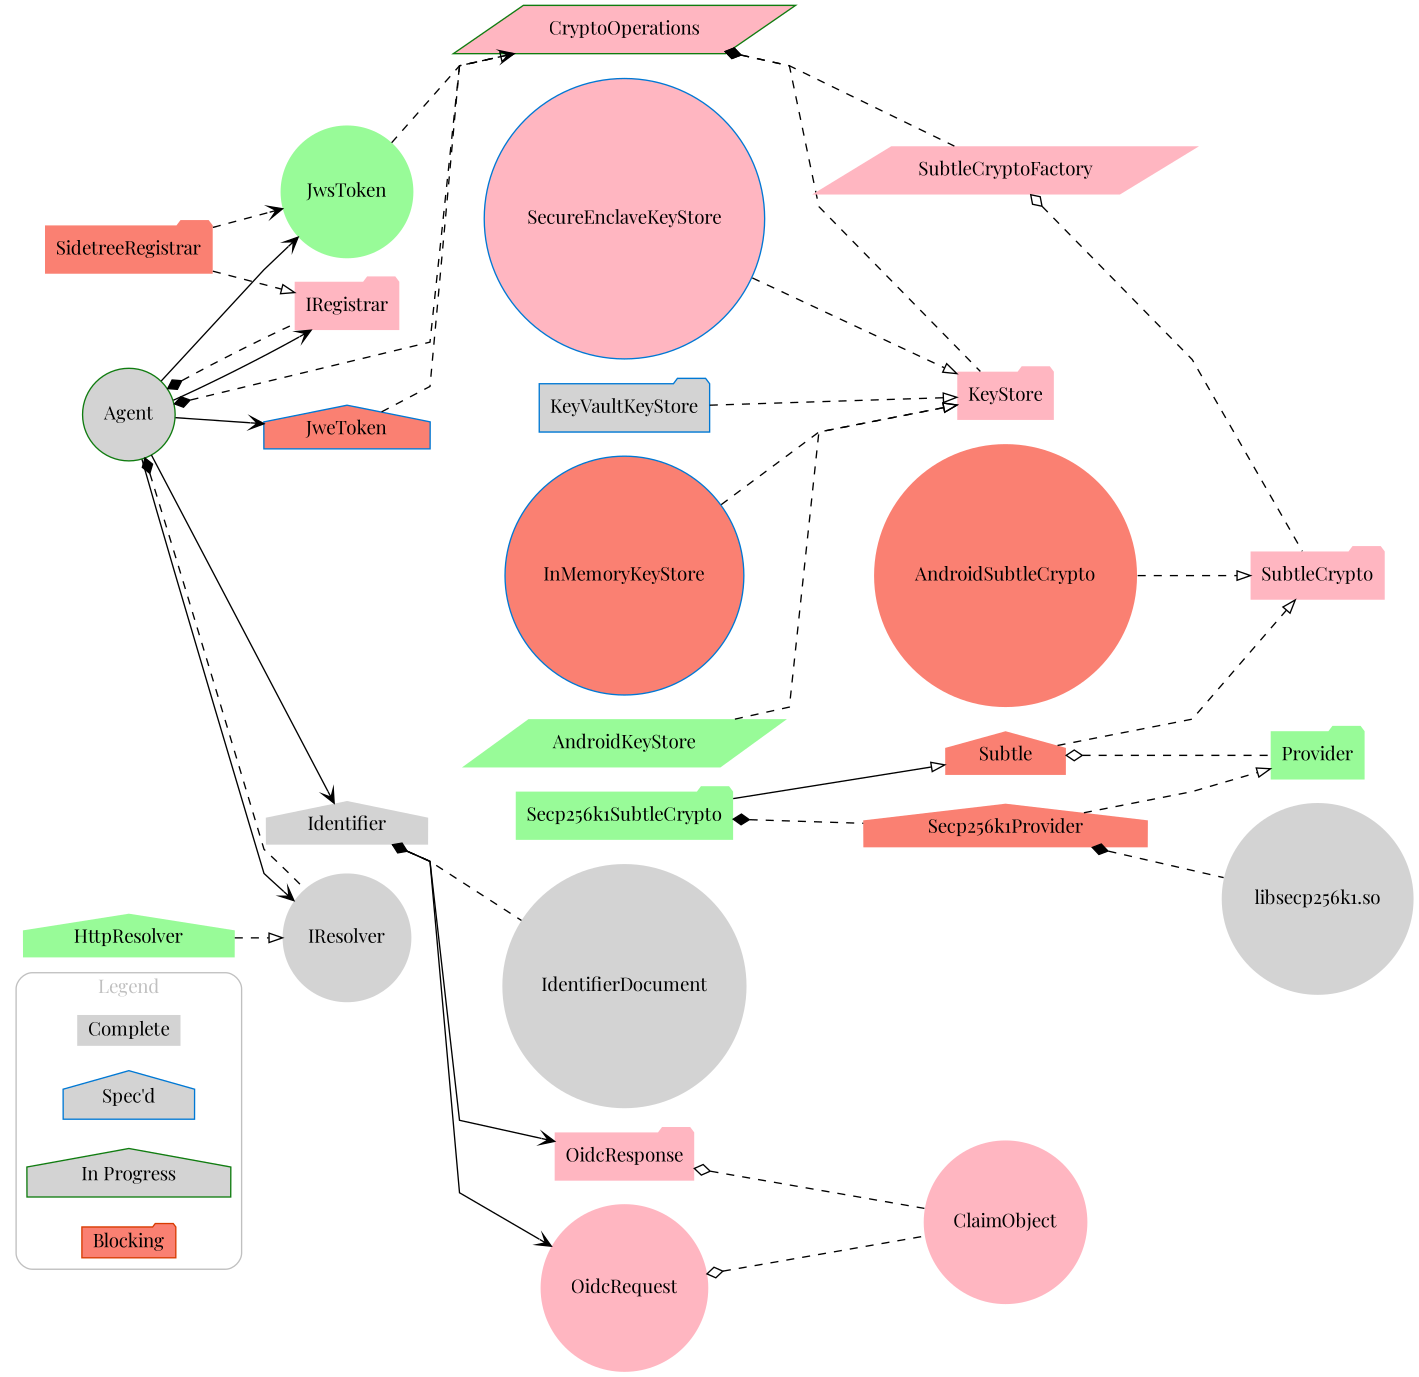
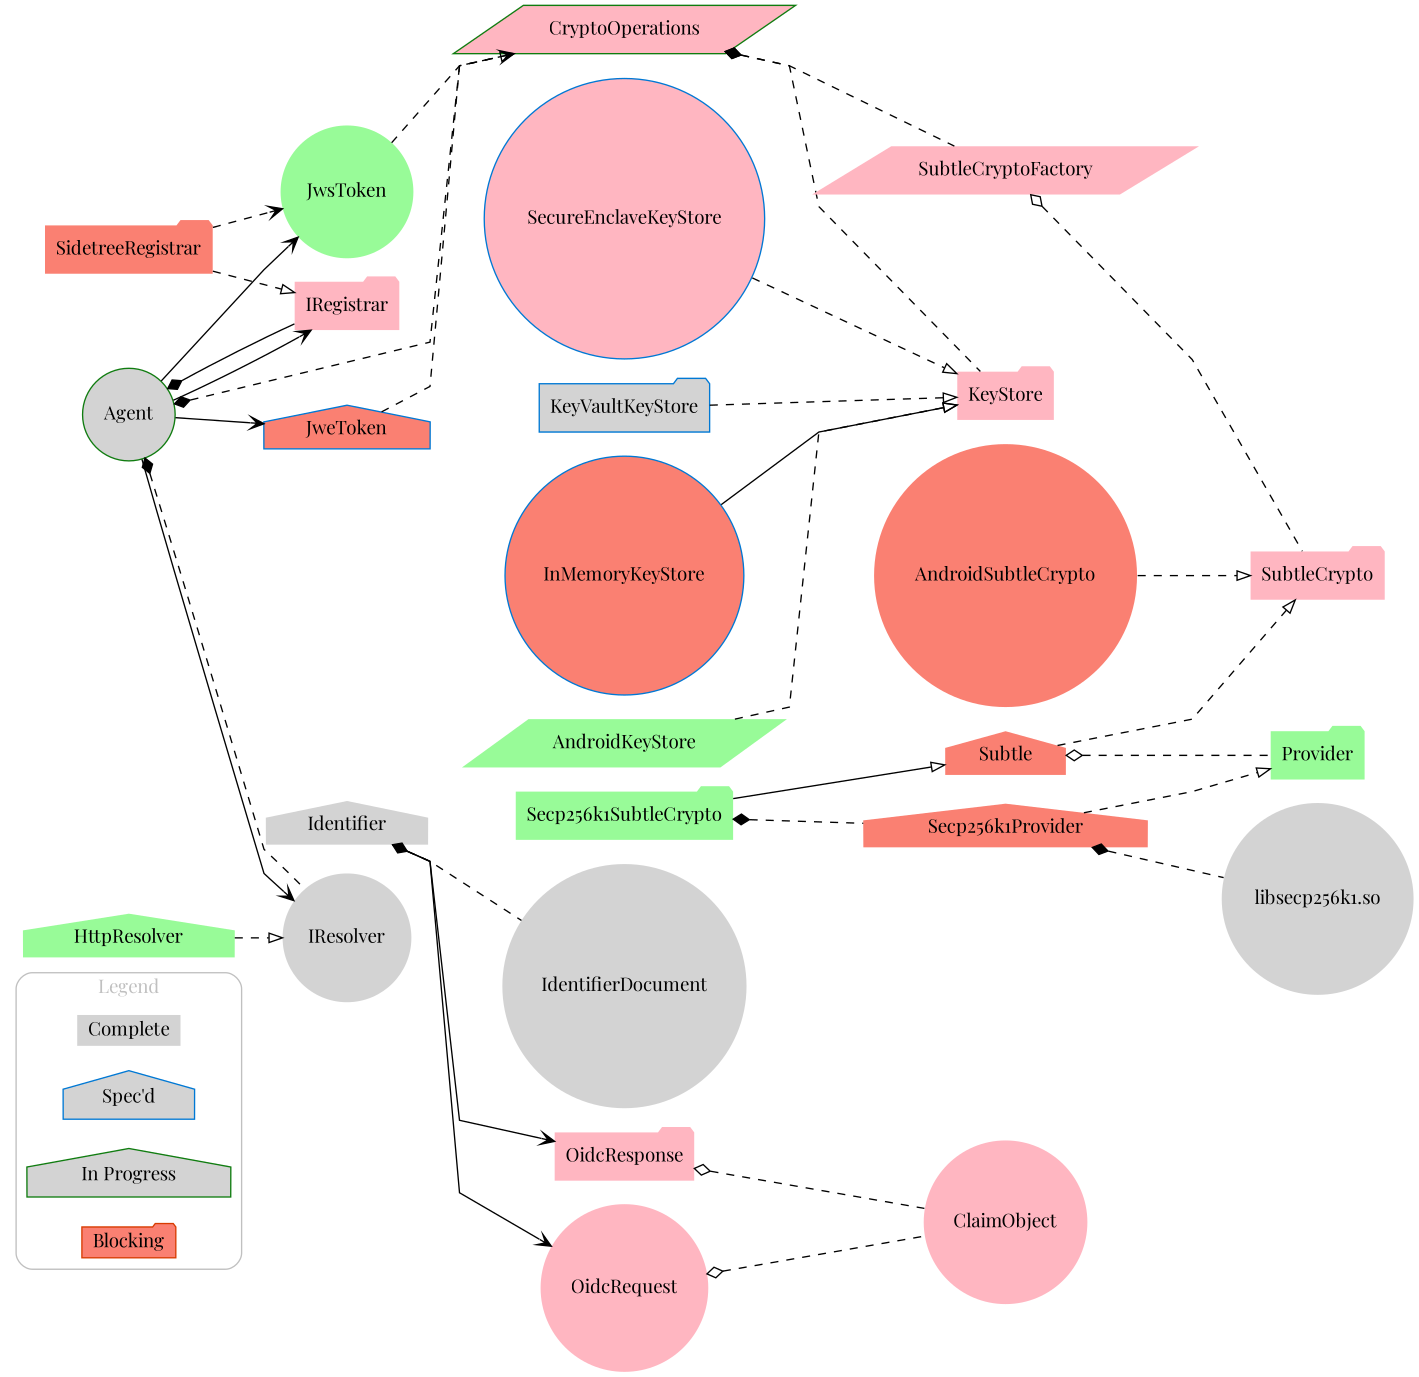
edge "IRegistrar" -> "Agent": style dashed -> solid
edge "InMemoryKeyStore" -> "KeyStore": style dashed -> solid
edge "Agent" -> "Identifier": removed
